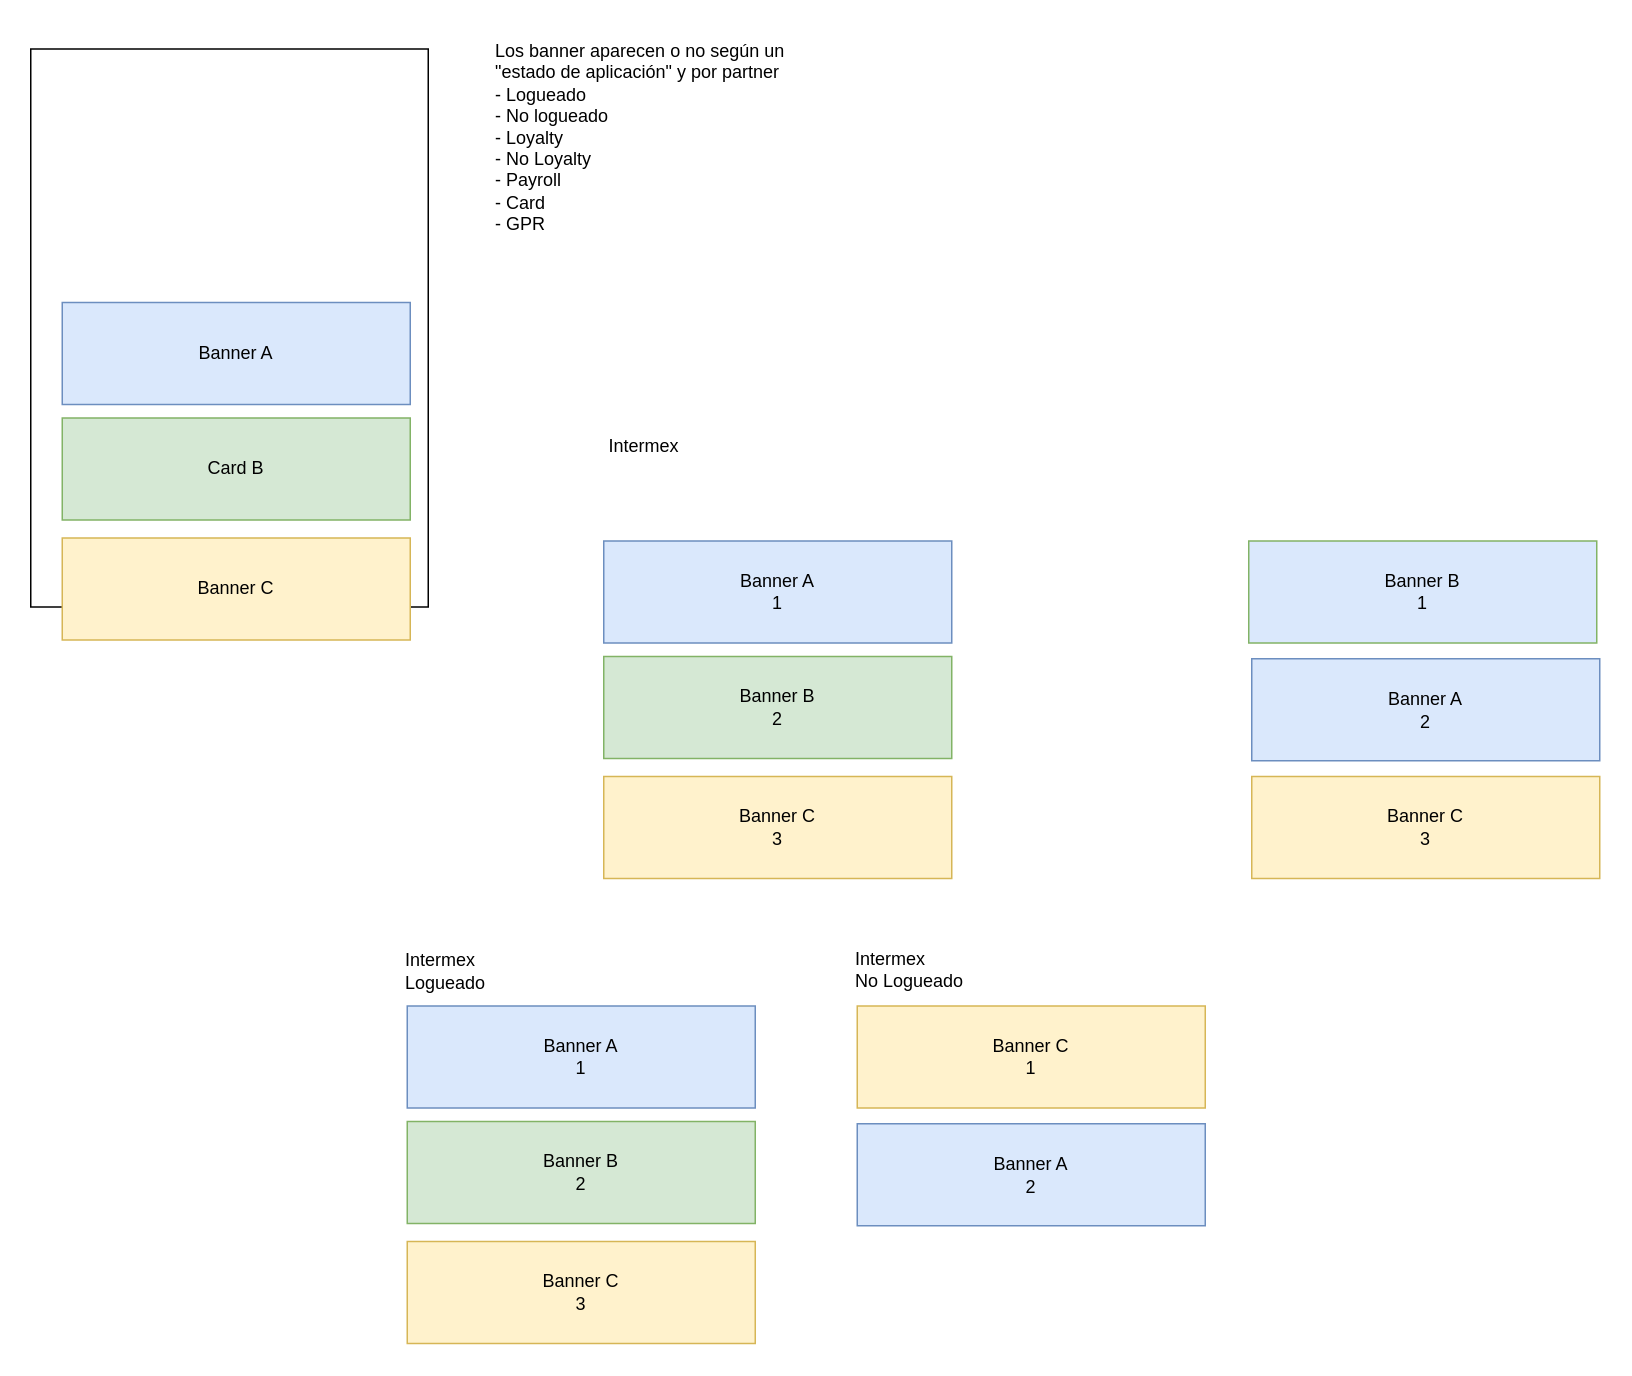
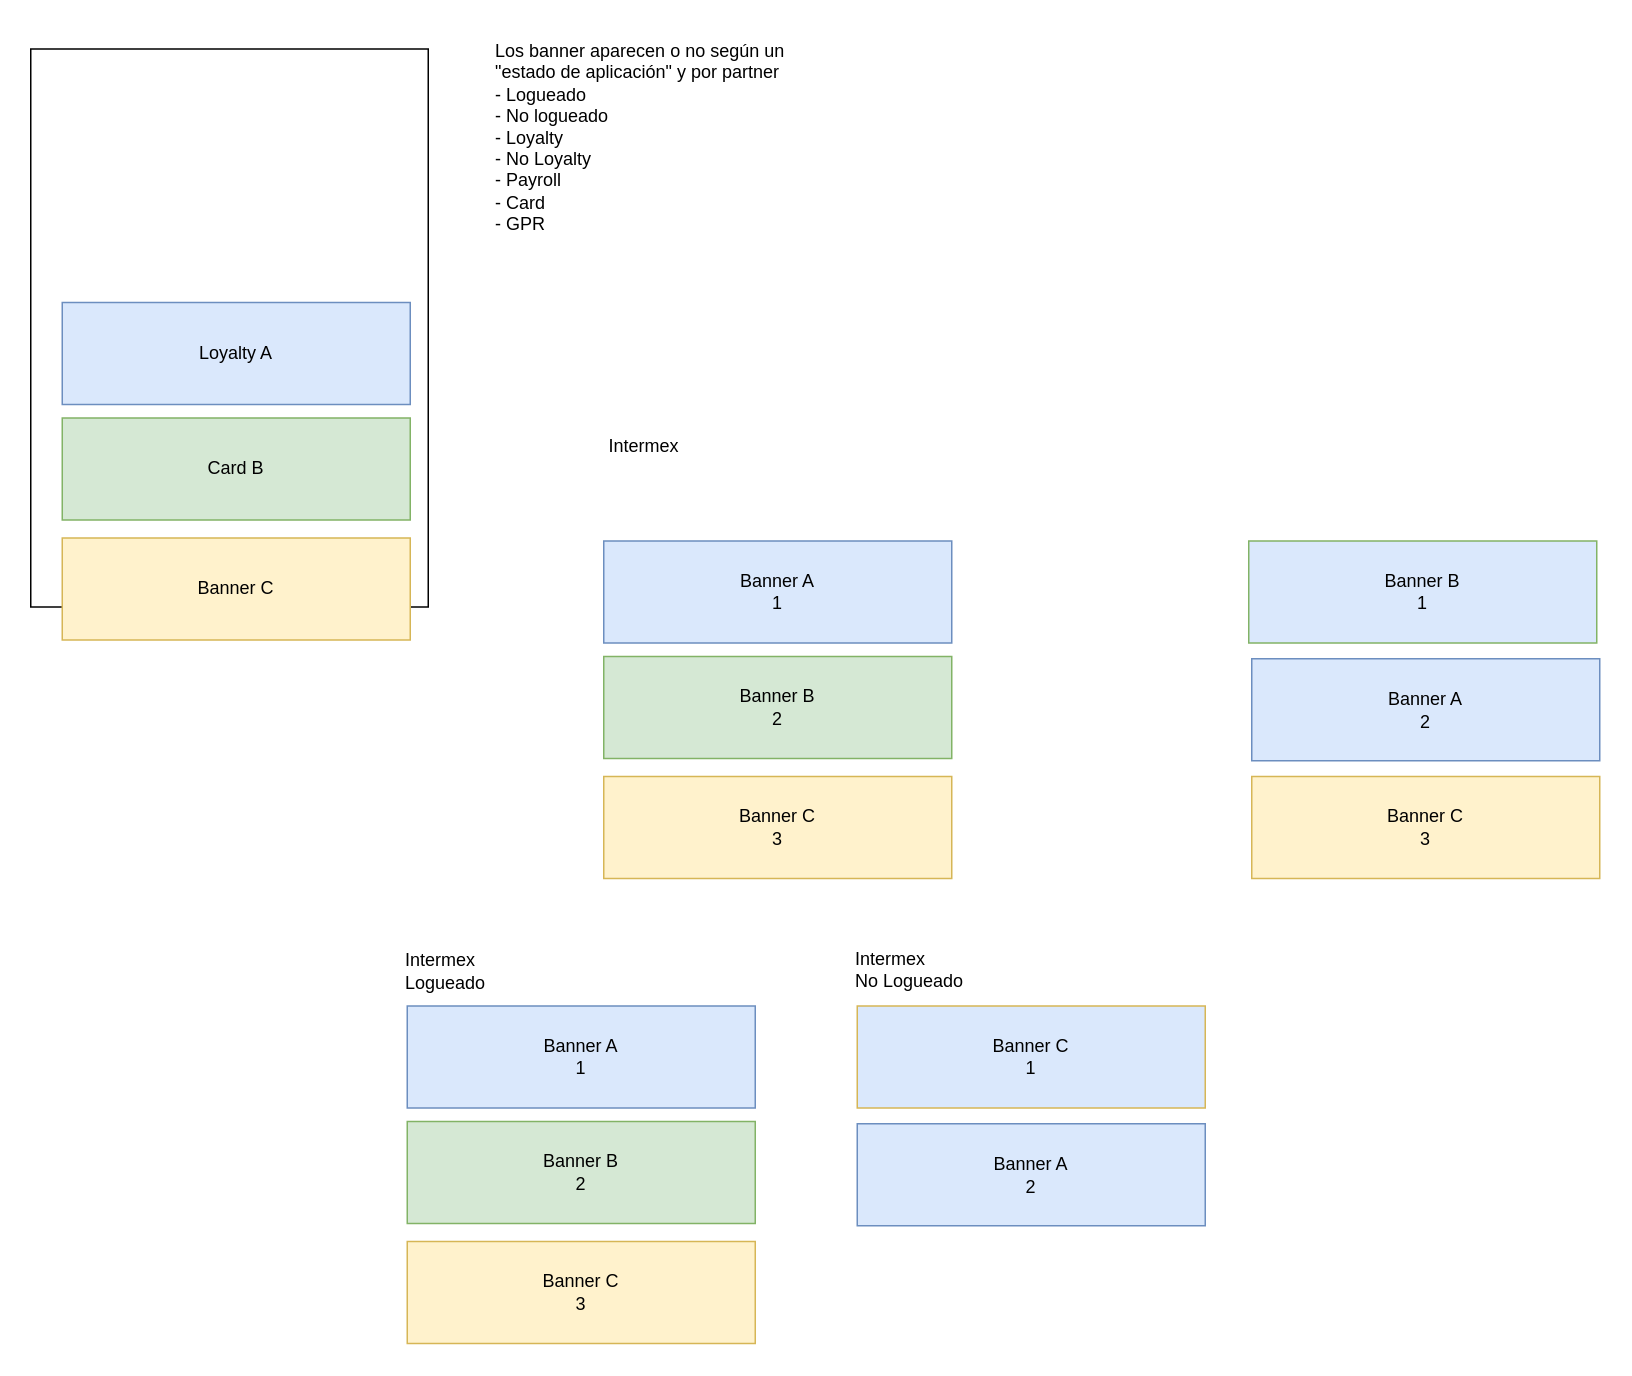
node "Banner A": label "Banner A" -> "Loyalty A"
node "Banner C 1": fillcolor #fff2cc -> #dae8fc
